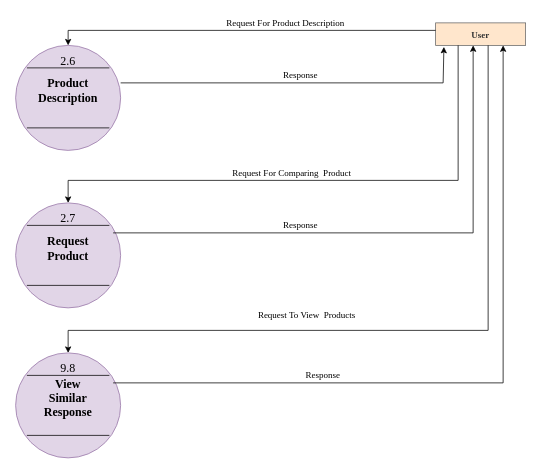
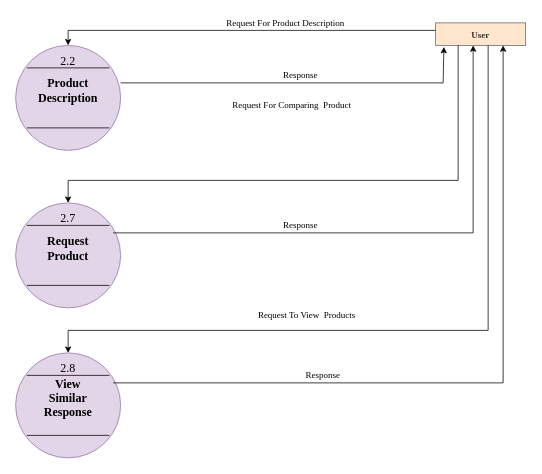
node "2.6": label "2.6" -> "2.2"
node "Request For Comparing Product": moved (293, 173) -> (293, 105)
node "9.8": label "9.8" -> "2.8"
